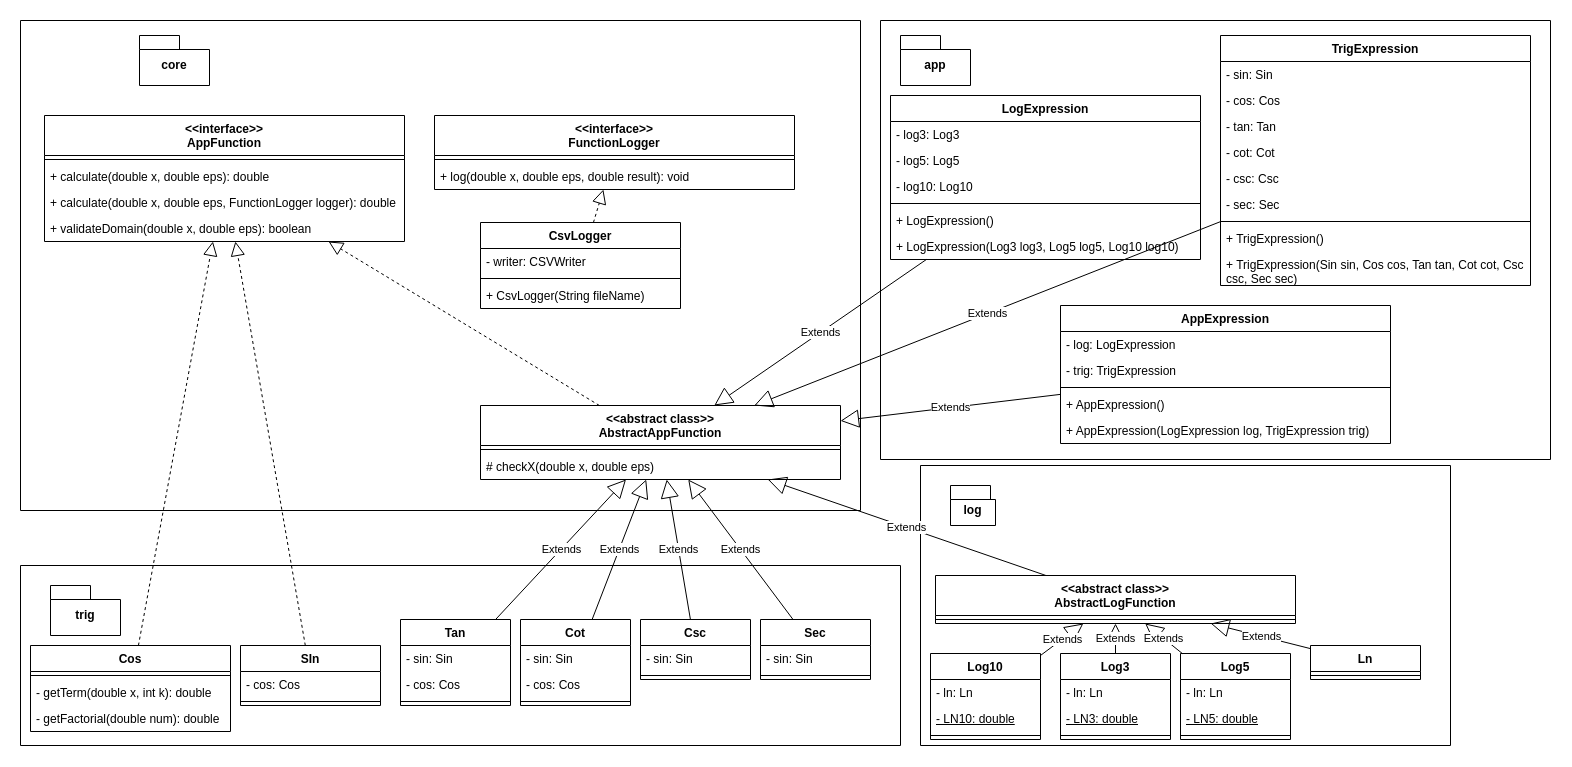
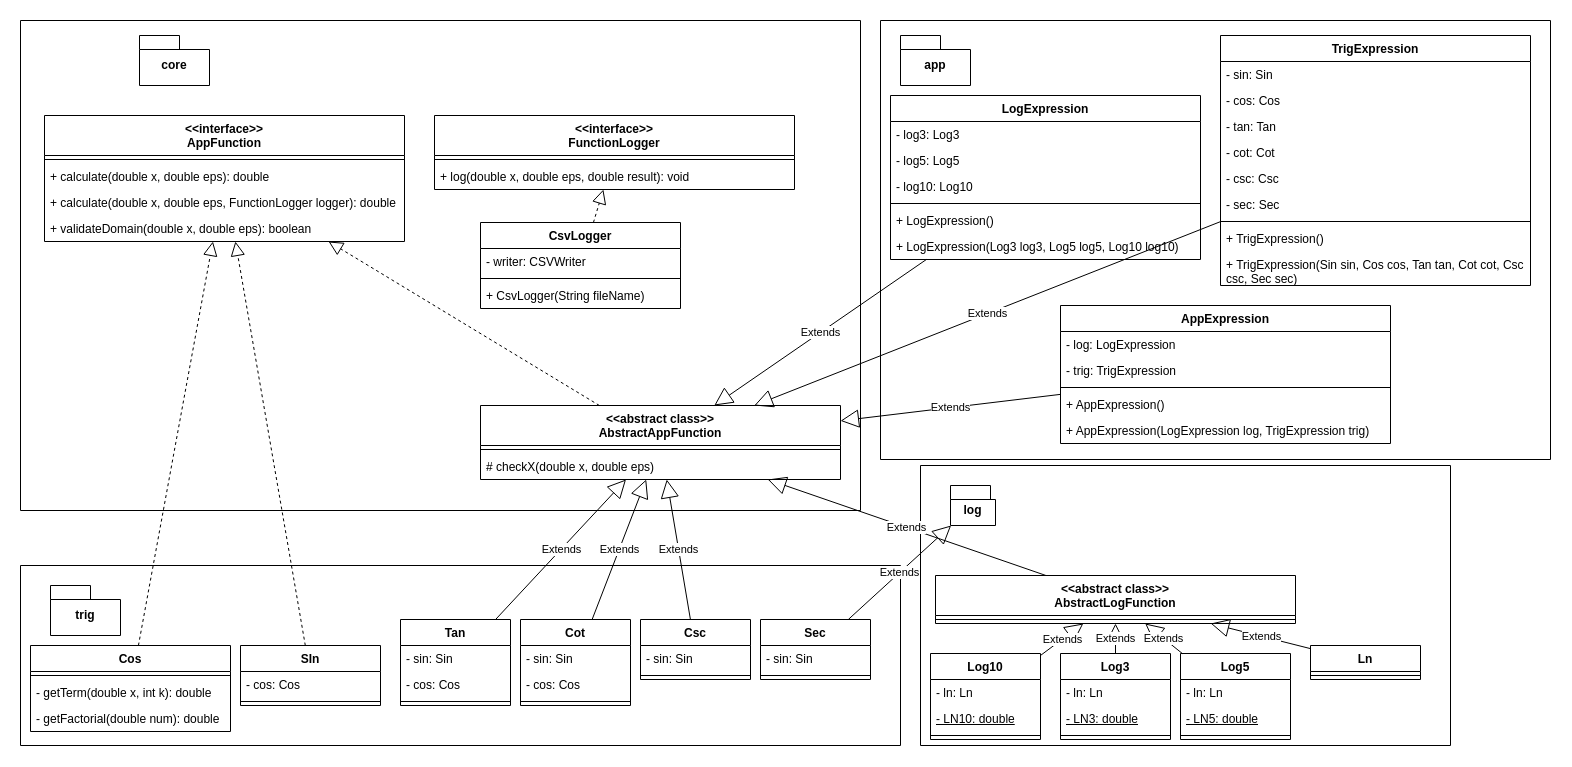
edge "Sec" -> "<<abstract class>> AbstractAppFunction": now "Sec" -> "log"
